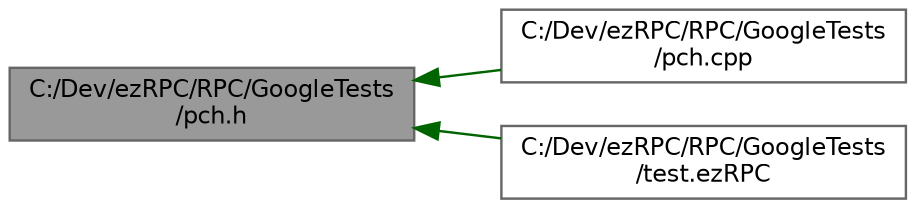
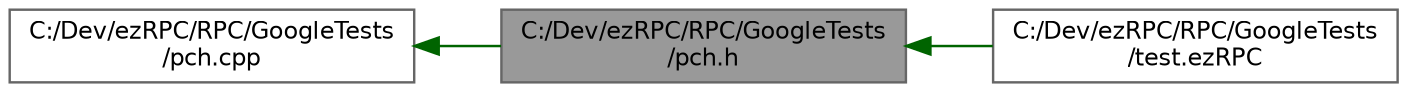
edge "C:/Dev/ezRPC/RPC/GoogleTests /pch.cpp" -> "C:/Dev/ezRPC/RPC/GoogleTests /pch.h": reversed
